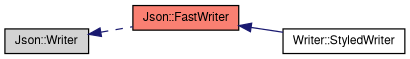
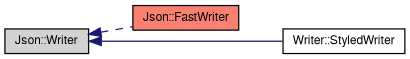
edge "Writer::StyledWriter" -> "Json::FastWriter": now "Writer::StyledWriter" -> "Json::Writer"
